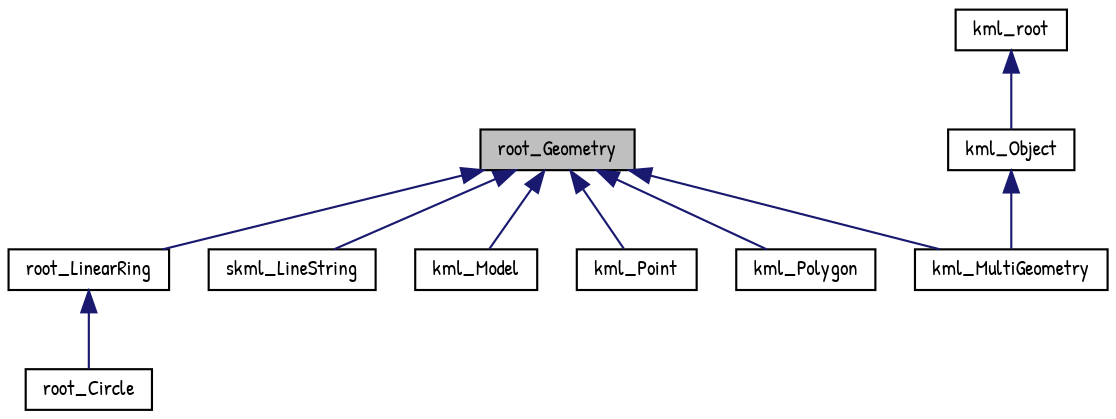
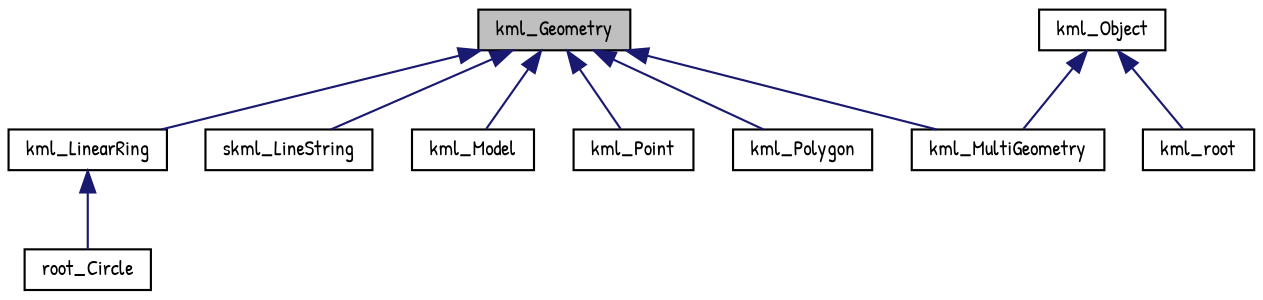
edge "kml_Object" -> "kml_root": reversed
node "root_Geometry": label "root_Geometry" -> "kml_Geometry"
node "root_LinearRing": label "root_LinearRing" -> "kml_LinearRing"
